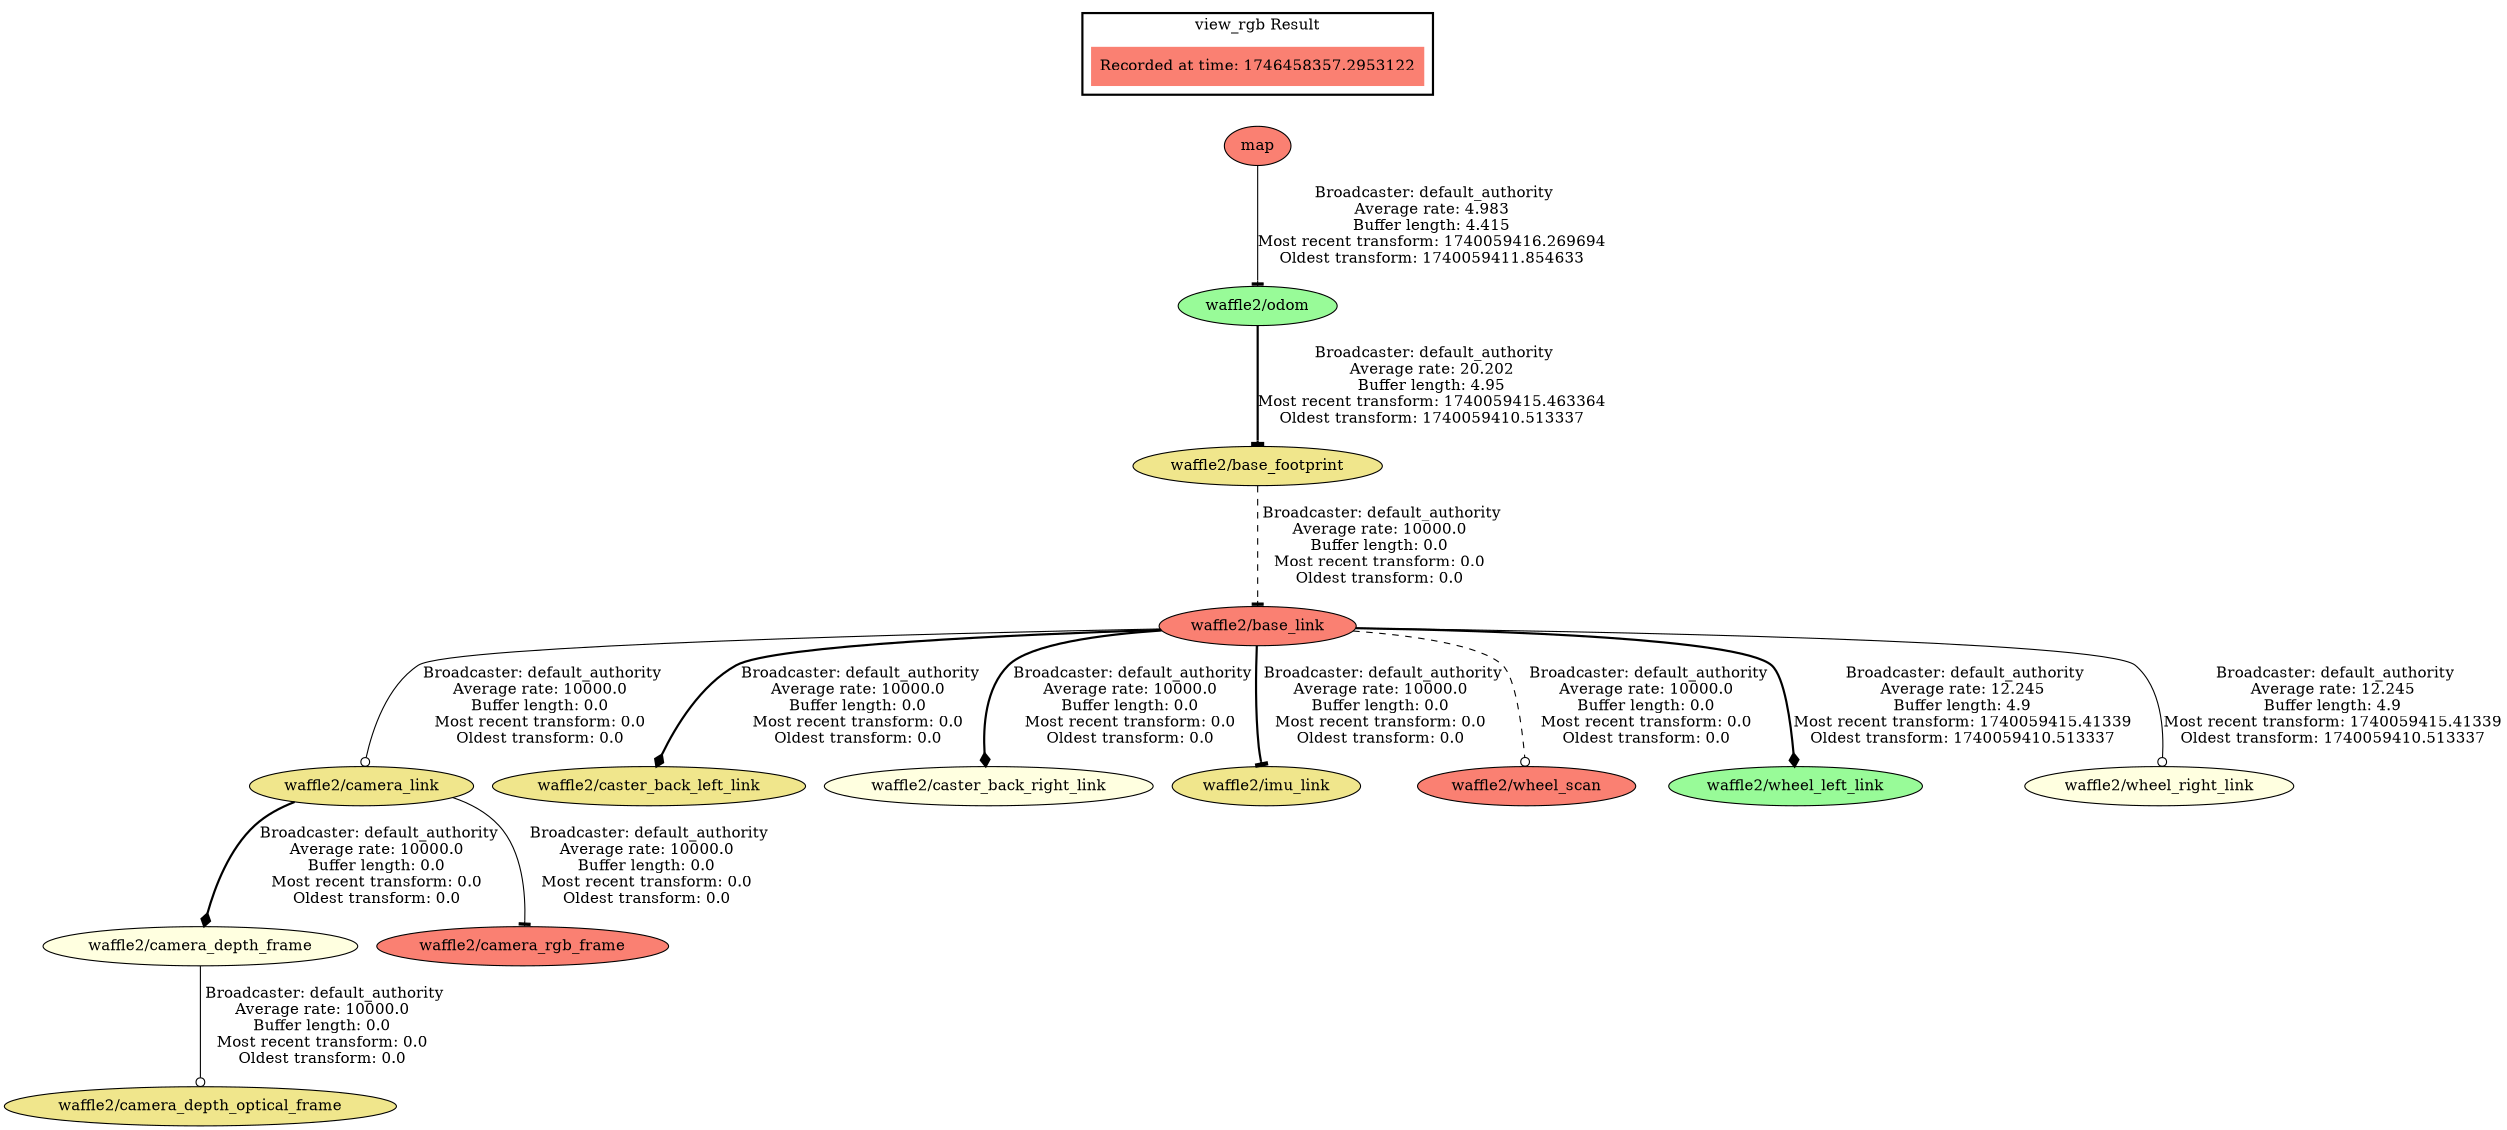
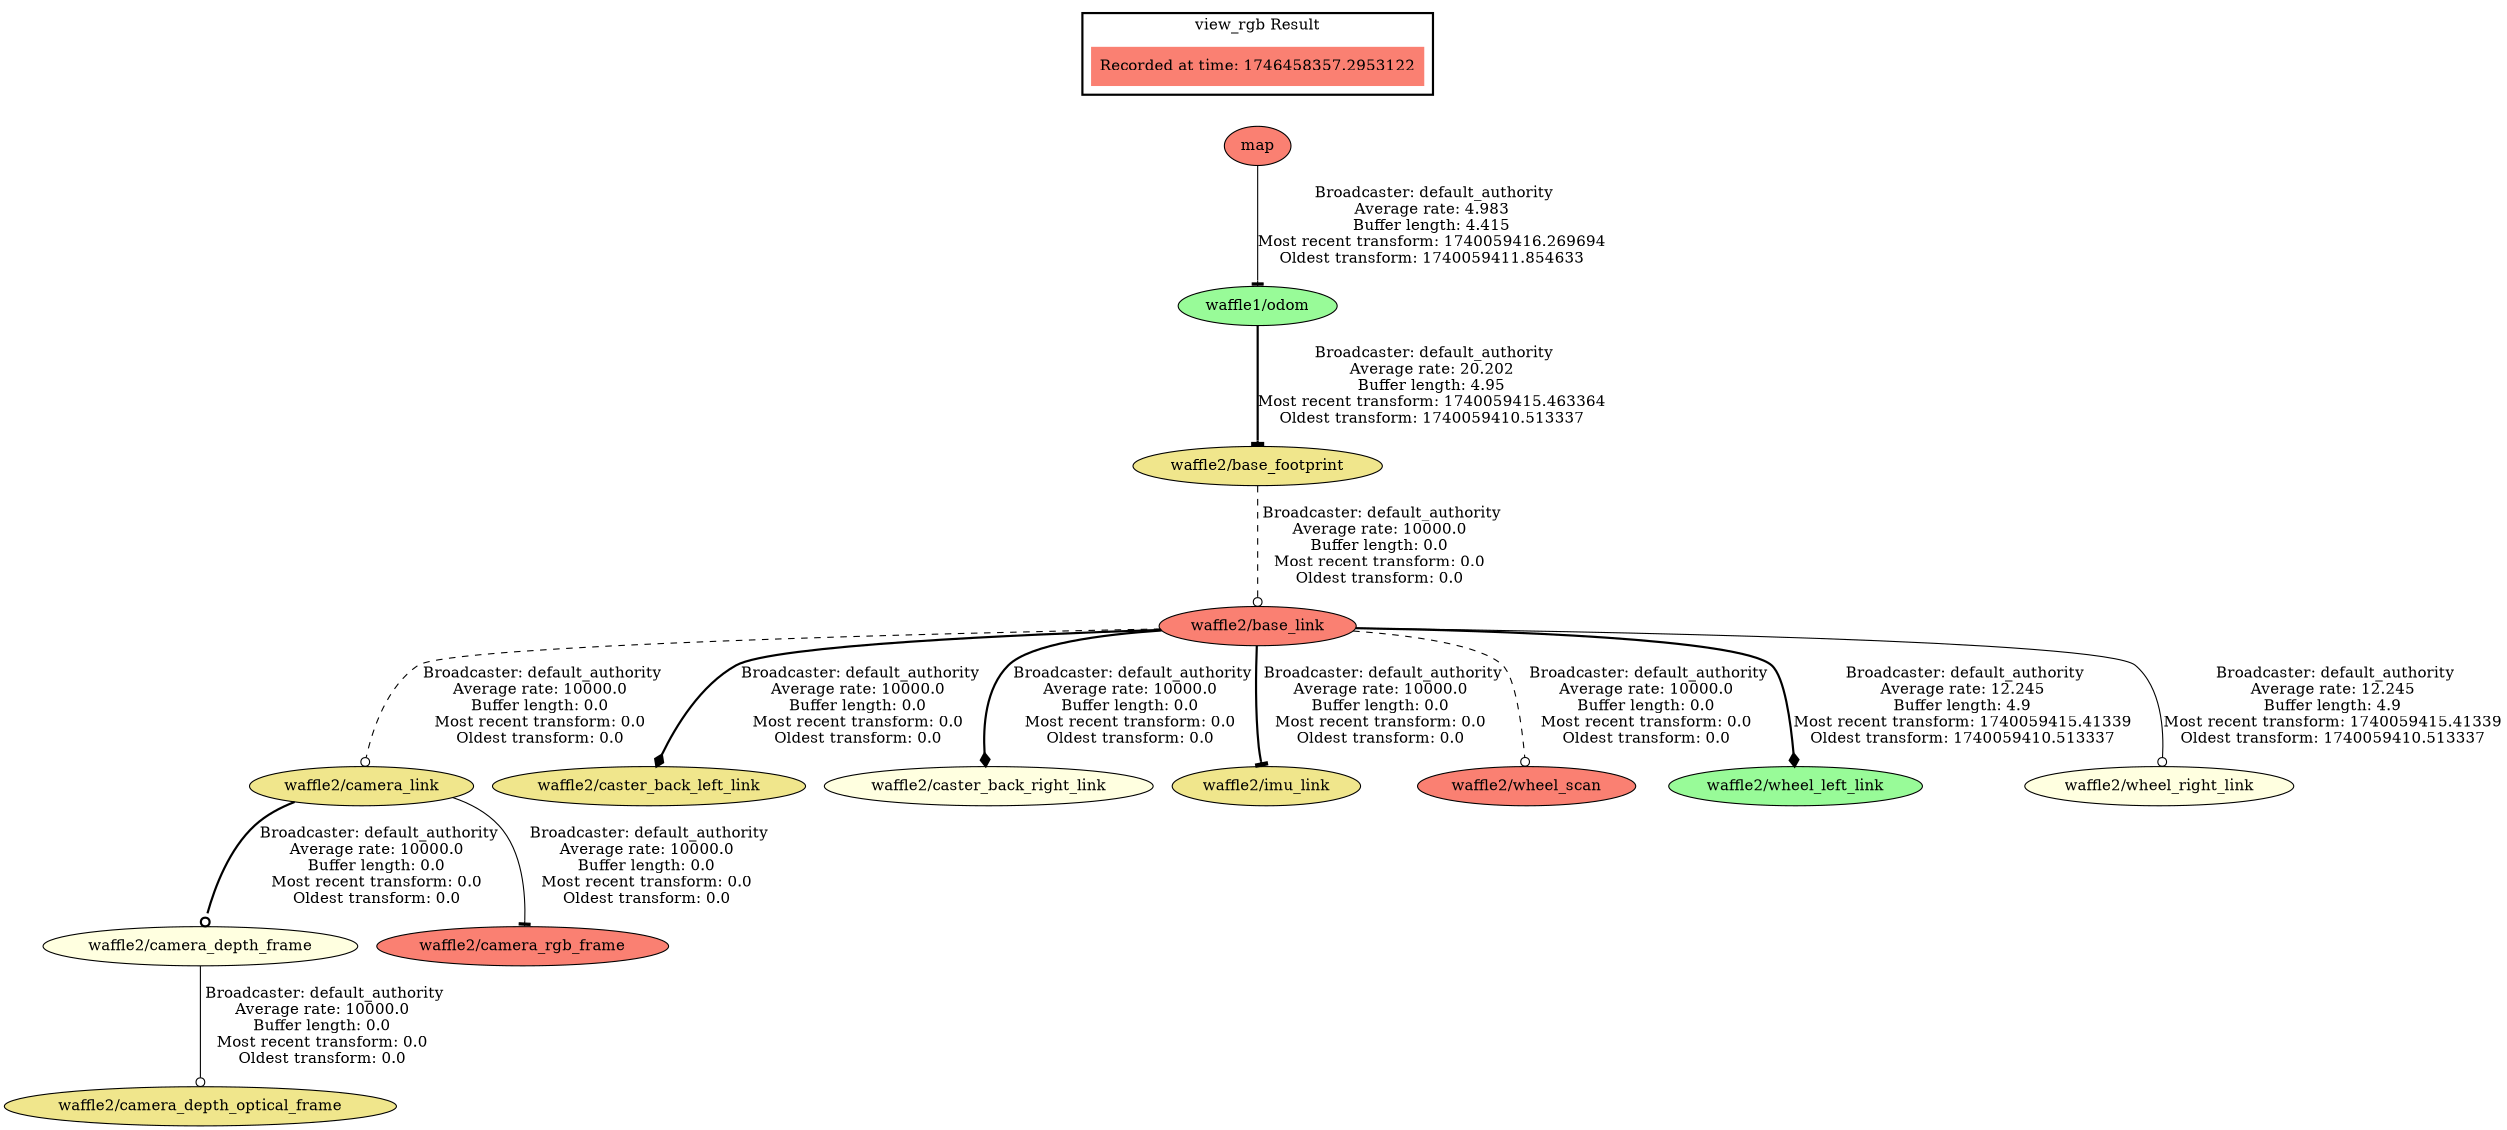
node "waffle2/odom": label "waffle2/odom" -> "waffle1/odom"
edge "waffle2/base_footprint" -> "waffle2/base_link": arrowhead tee -> odot
edge "waffle2/base_link" -> "waffle2/camera_link": style solid -> dashed
edge "waffle2/camera_link" -> "waffle2/camera_depth_frame": arrowhead diamond -> odot
